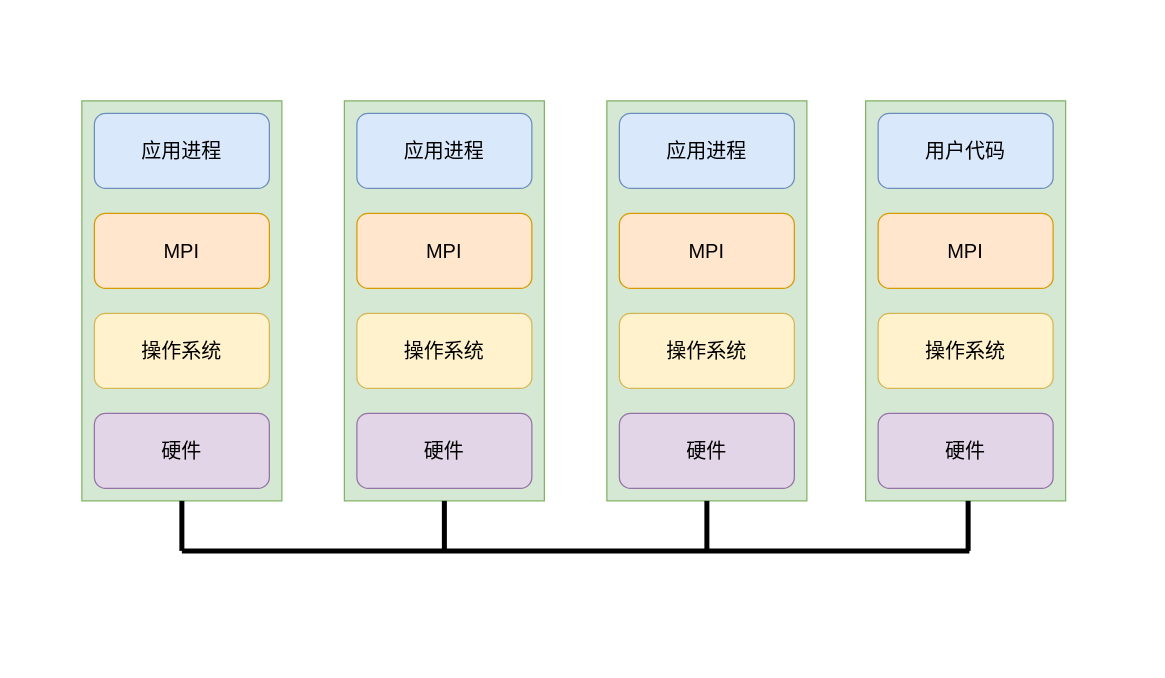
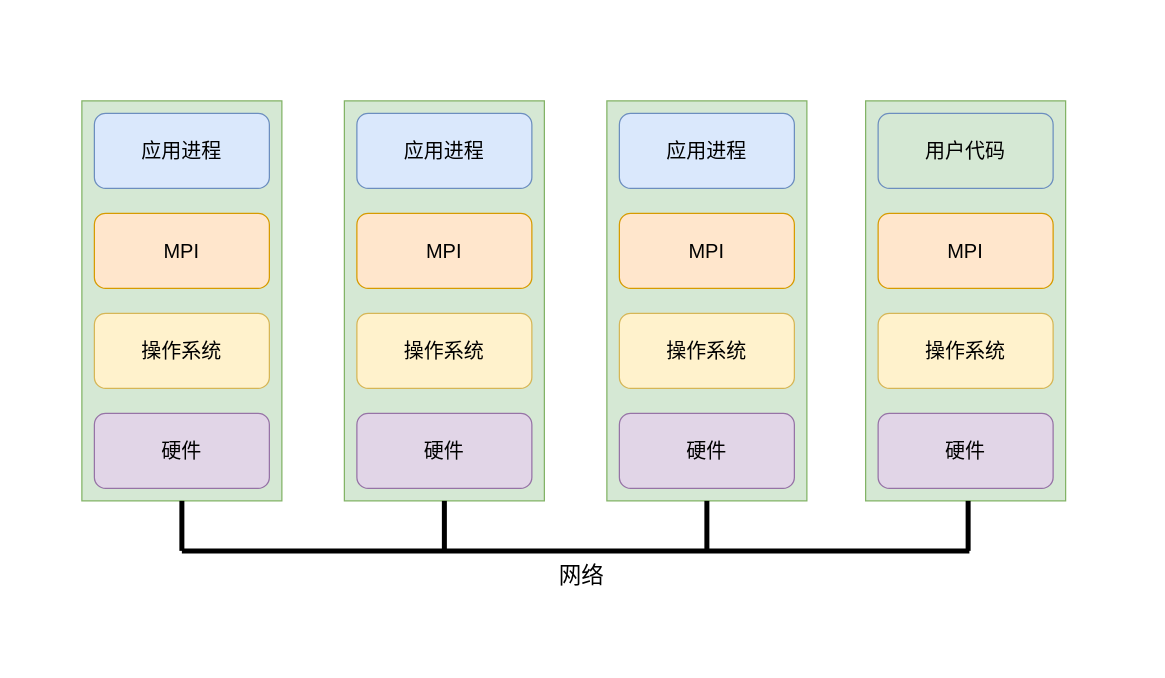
node "用户代码": fillcolor #dae8fc -> #d5e8d4
node "网络": added
